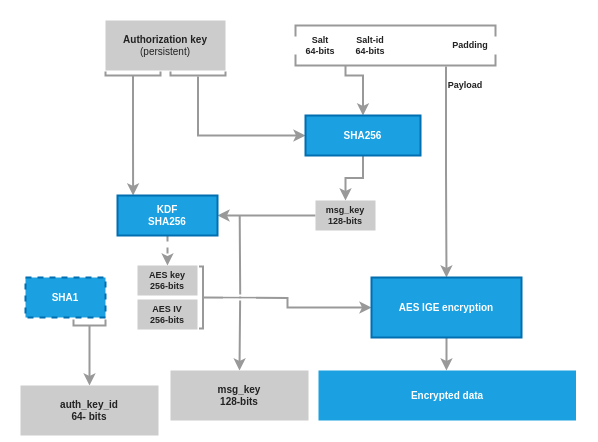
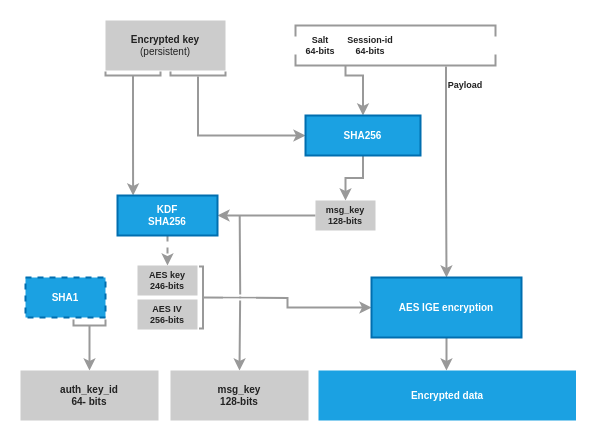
node "Authorization key (persistent)": label "Authorization key (persistent)" -> "Encrypted key (persistent)"
node "Salt-id 64-bits": label "Salt-id 64-bits" -> "Session-id 64-bits"
node "Padding": removed
node "AES key 256-bits": label "AES key 256-bits" -> "AES key 246-bits"
node "auth_key_id 64- bits": moved (90, 411) -> (90, 396)
